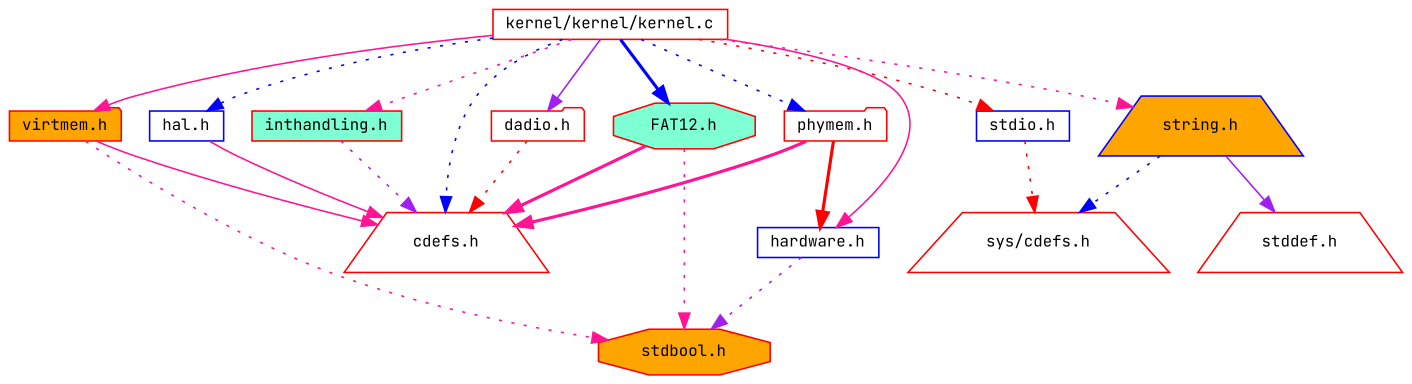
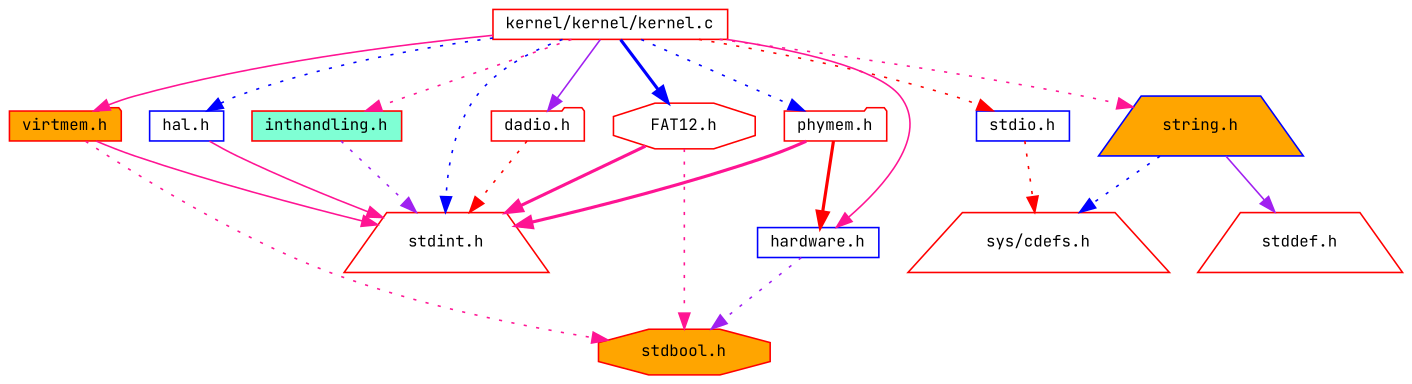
node "FAT12.h": fillcolor aquamarine -> white
node "cdefs.h": label "cdefs.h" -> "stdint.h"
